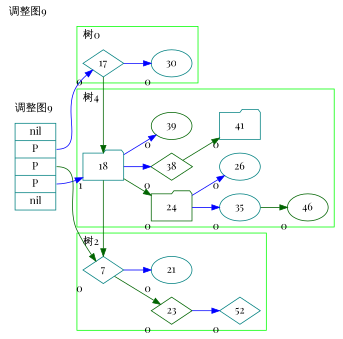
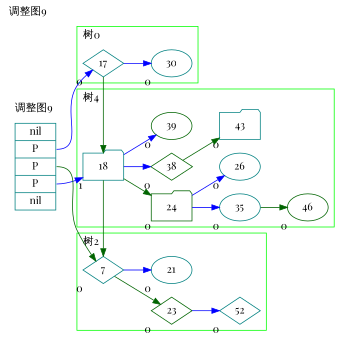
node "41 0": label "41 0" -> "43 0"
